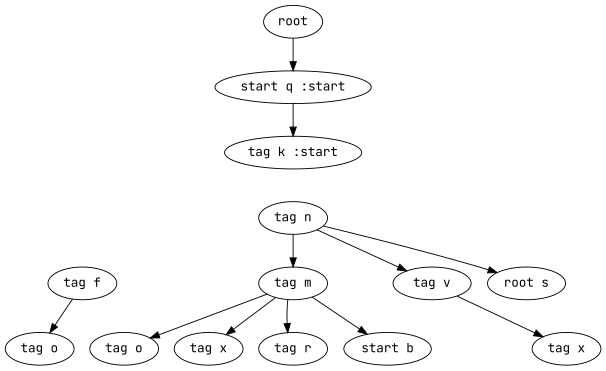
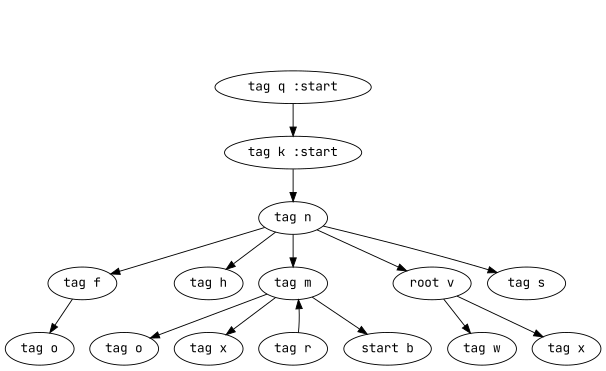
node "root": removed
node "start q :start": label "start q :start" -> "tag q :start"
edge "tag k :start" -> "tag n": added
edge "tag n" -> "tag f": added
node "tag h": added
node "tag v": label "tag v" -> "root v"
node "root s": label "root s" -> "tag s"
edge "tag m" -> "tag r": reversed
node "tag w": added
